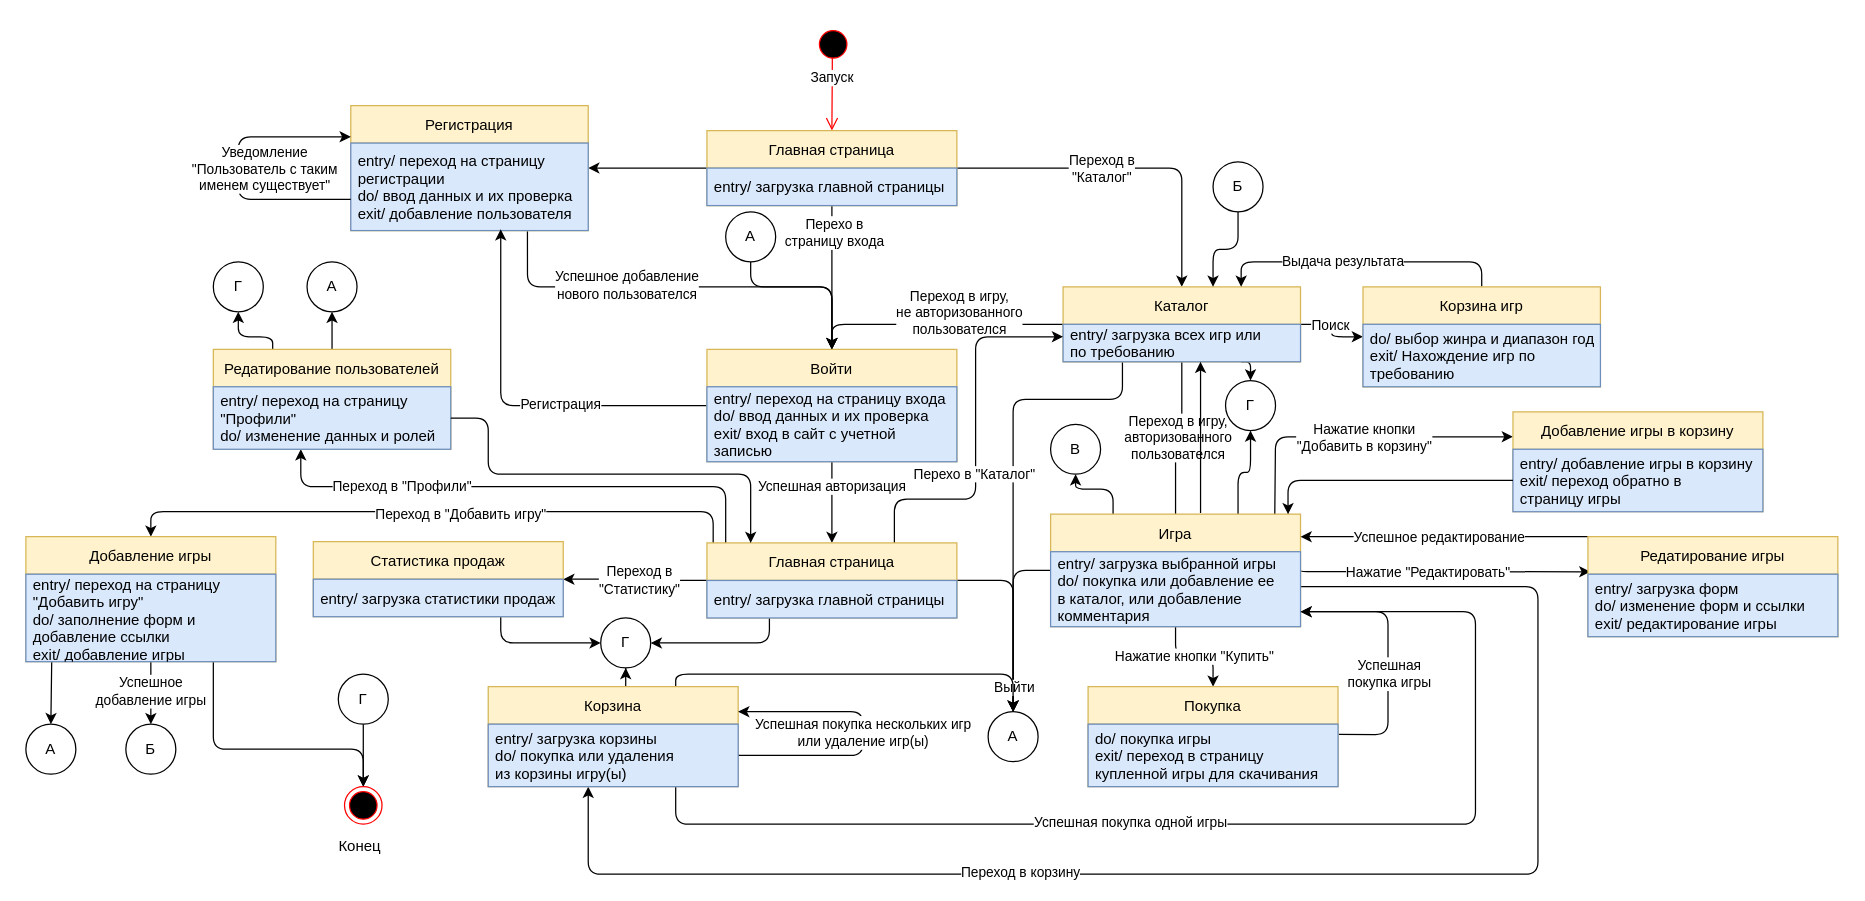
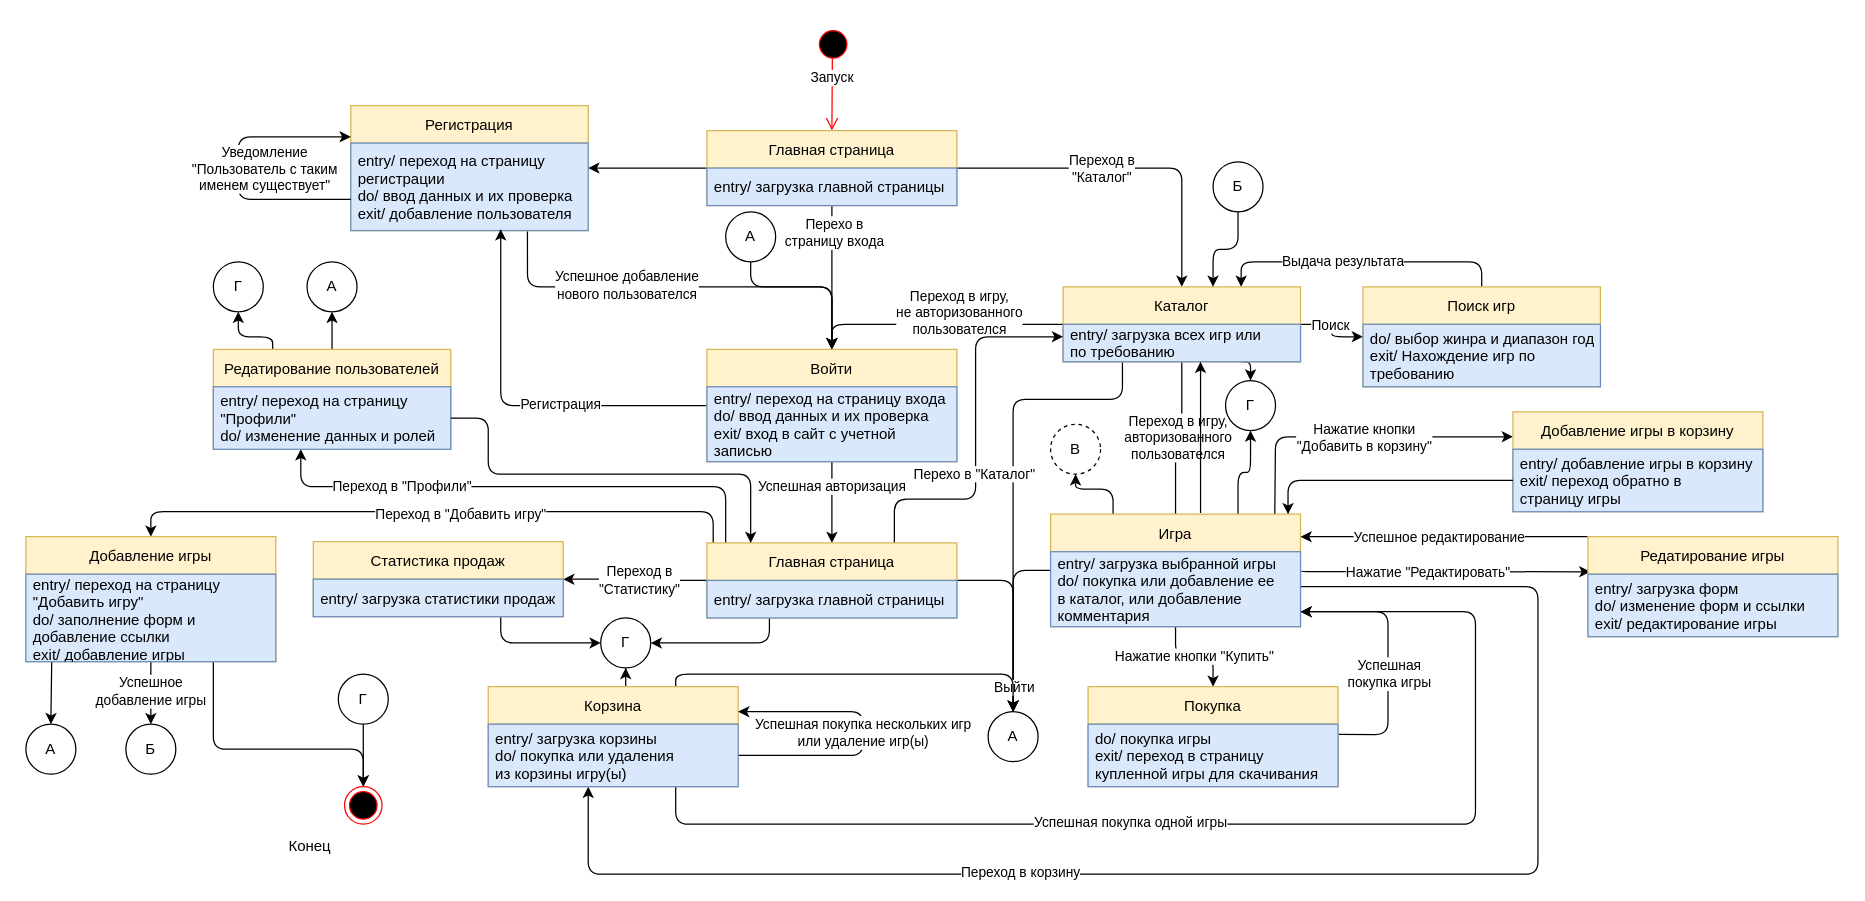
node "Корзина игр": label "Корзина игр" -> "Поиск игр"
node "В": style solid -> dashed
node "Конец": moved (359, 847) -> (309, 847)
